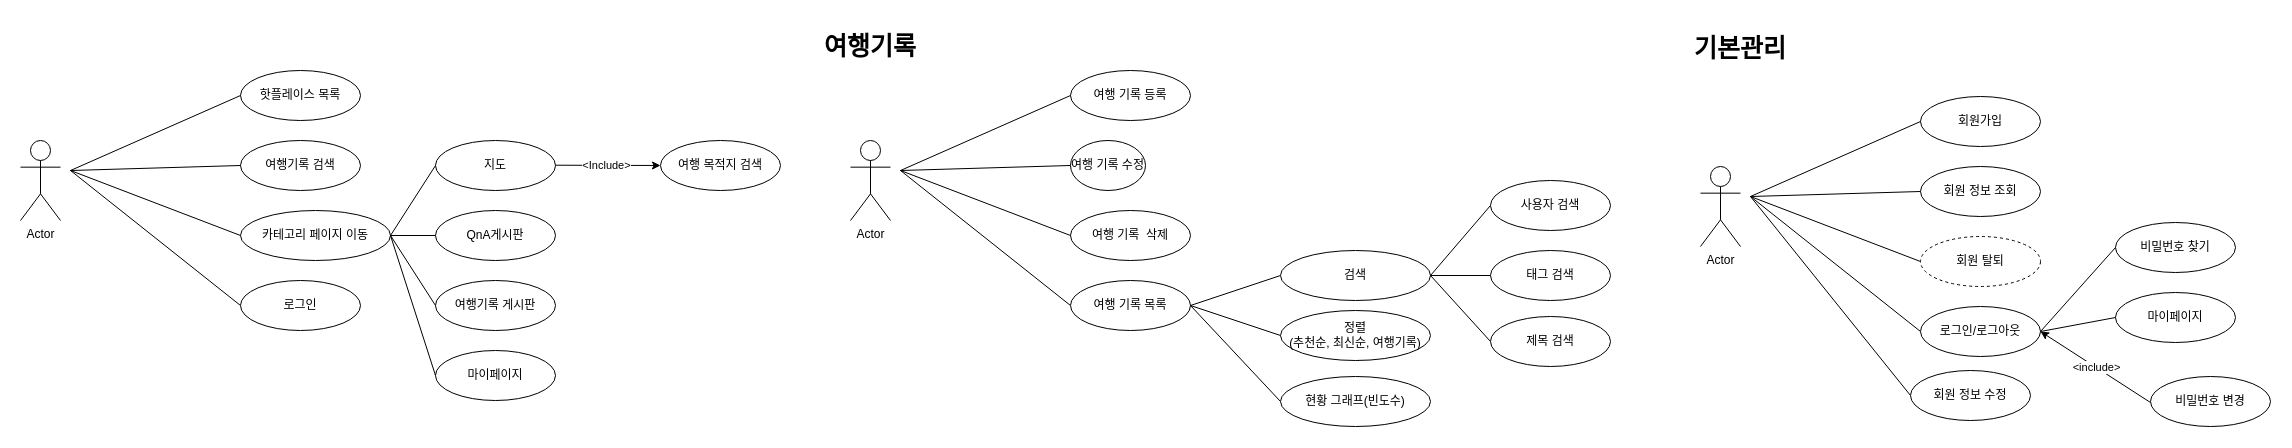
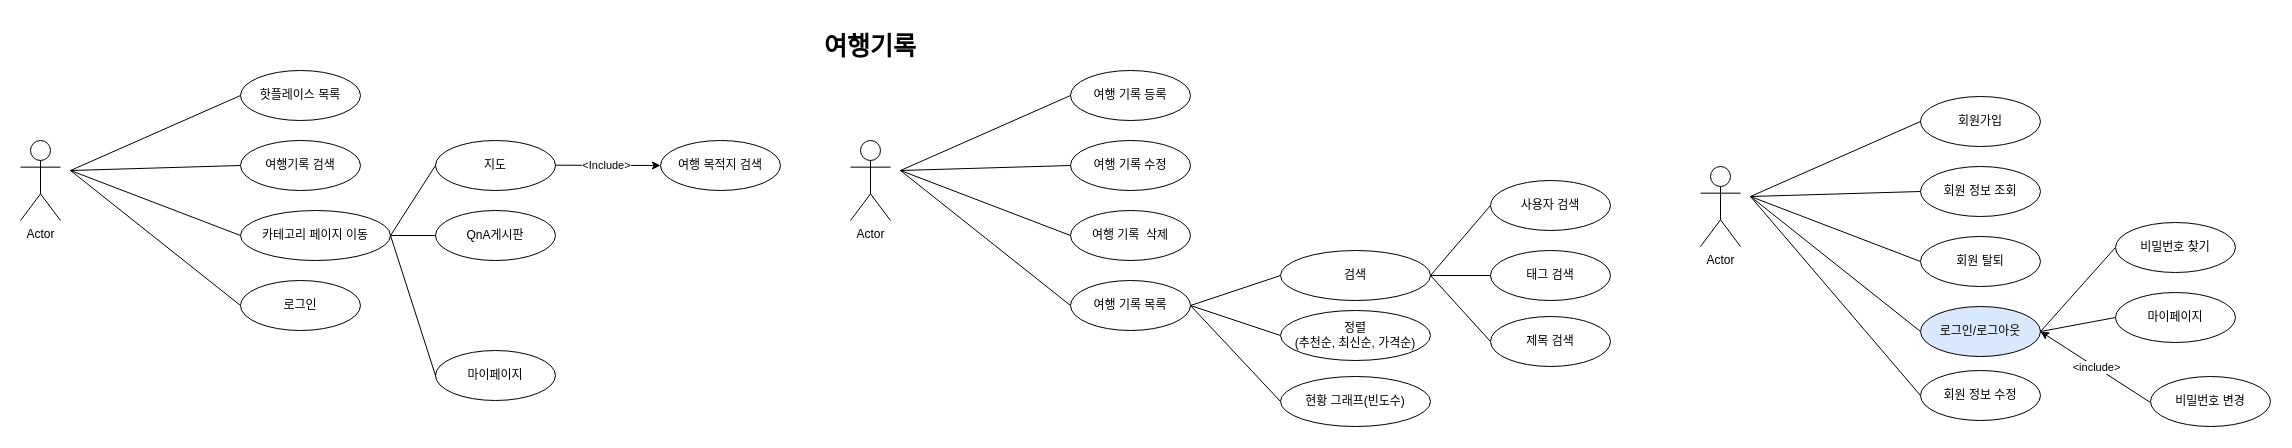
node "기본관리": removed
node "여행 기록 수정": size 75x50 -> 120x50
node "회원 탈퇴": style dashed -> solid
edge "카테고리 페이지 이동" -- "여행기록 게시판": removed
node "여행기록 게시판": removed
node "로그인/로그아웃": fillcolor #ffffff -> #dae8fc
node "정렬 (추천순, 최신순, 여행기록)": label "정렬 (추천순, 최신순, 여행기록)" -> "정렬 (추천순, 최신순, 가격순)"
node "회원 정보 수정": moved (1971, 396) -> (1981, 396)
